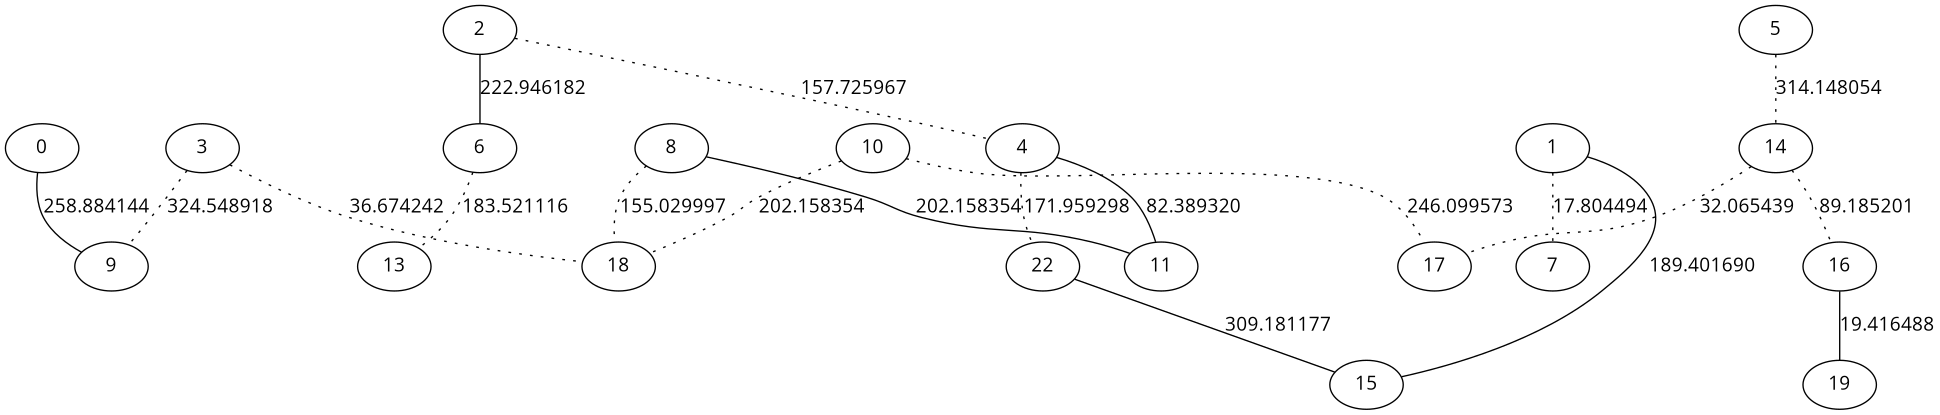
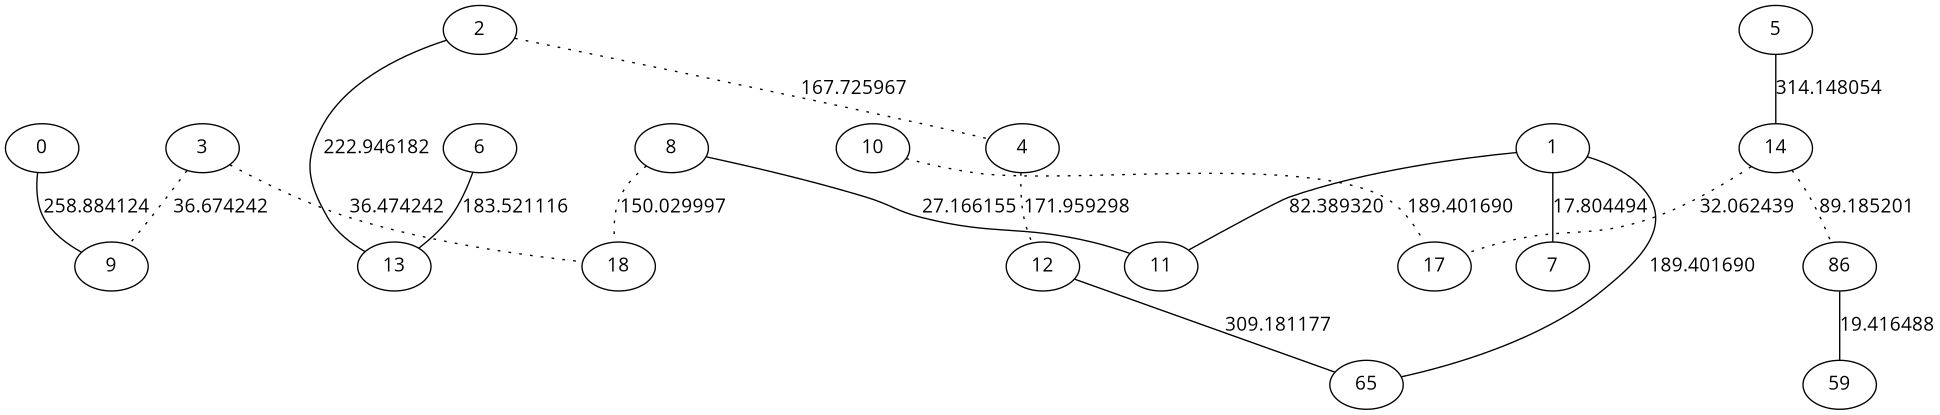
edge "2" -- "6": now "2" -- "13"
edge "2" -- "4": label "157.725967" -> "167.725967"
edge "5" -- "14": style dotted -> solid
edge "4" -- "11": now "1" -- "11"
edge "10" -- "18": removed, label "202.158354"
edge "0" -- "9": label "258.884144" -> "258.884124"
edge "3" -- "9": label "324.548918" -> "36.674242"
edge "3" -- "18": label "36.674242" -> "36.474242"
edge "8" -- "18": label "155.029997" -> "150.029997"
edge "8" -- "11": label "202.158354" -> "27.166155"
edge "10" -- "17": label "246.099573" -> "189.401690"
edge "1" -- "7": style dotted -> solid
edge "14" -- "17": label "32.065439" -> "32.062439"
edge "6" -- "13": style dotted -> solid
node "22": label "22" -> "12"
node "16": label "16" -> "86"
node "15": label "15" -> "65"
node "19": label "19" -> "59"
